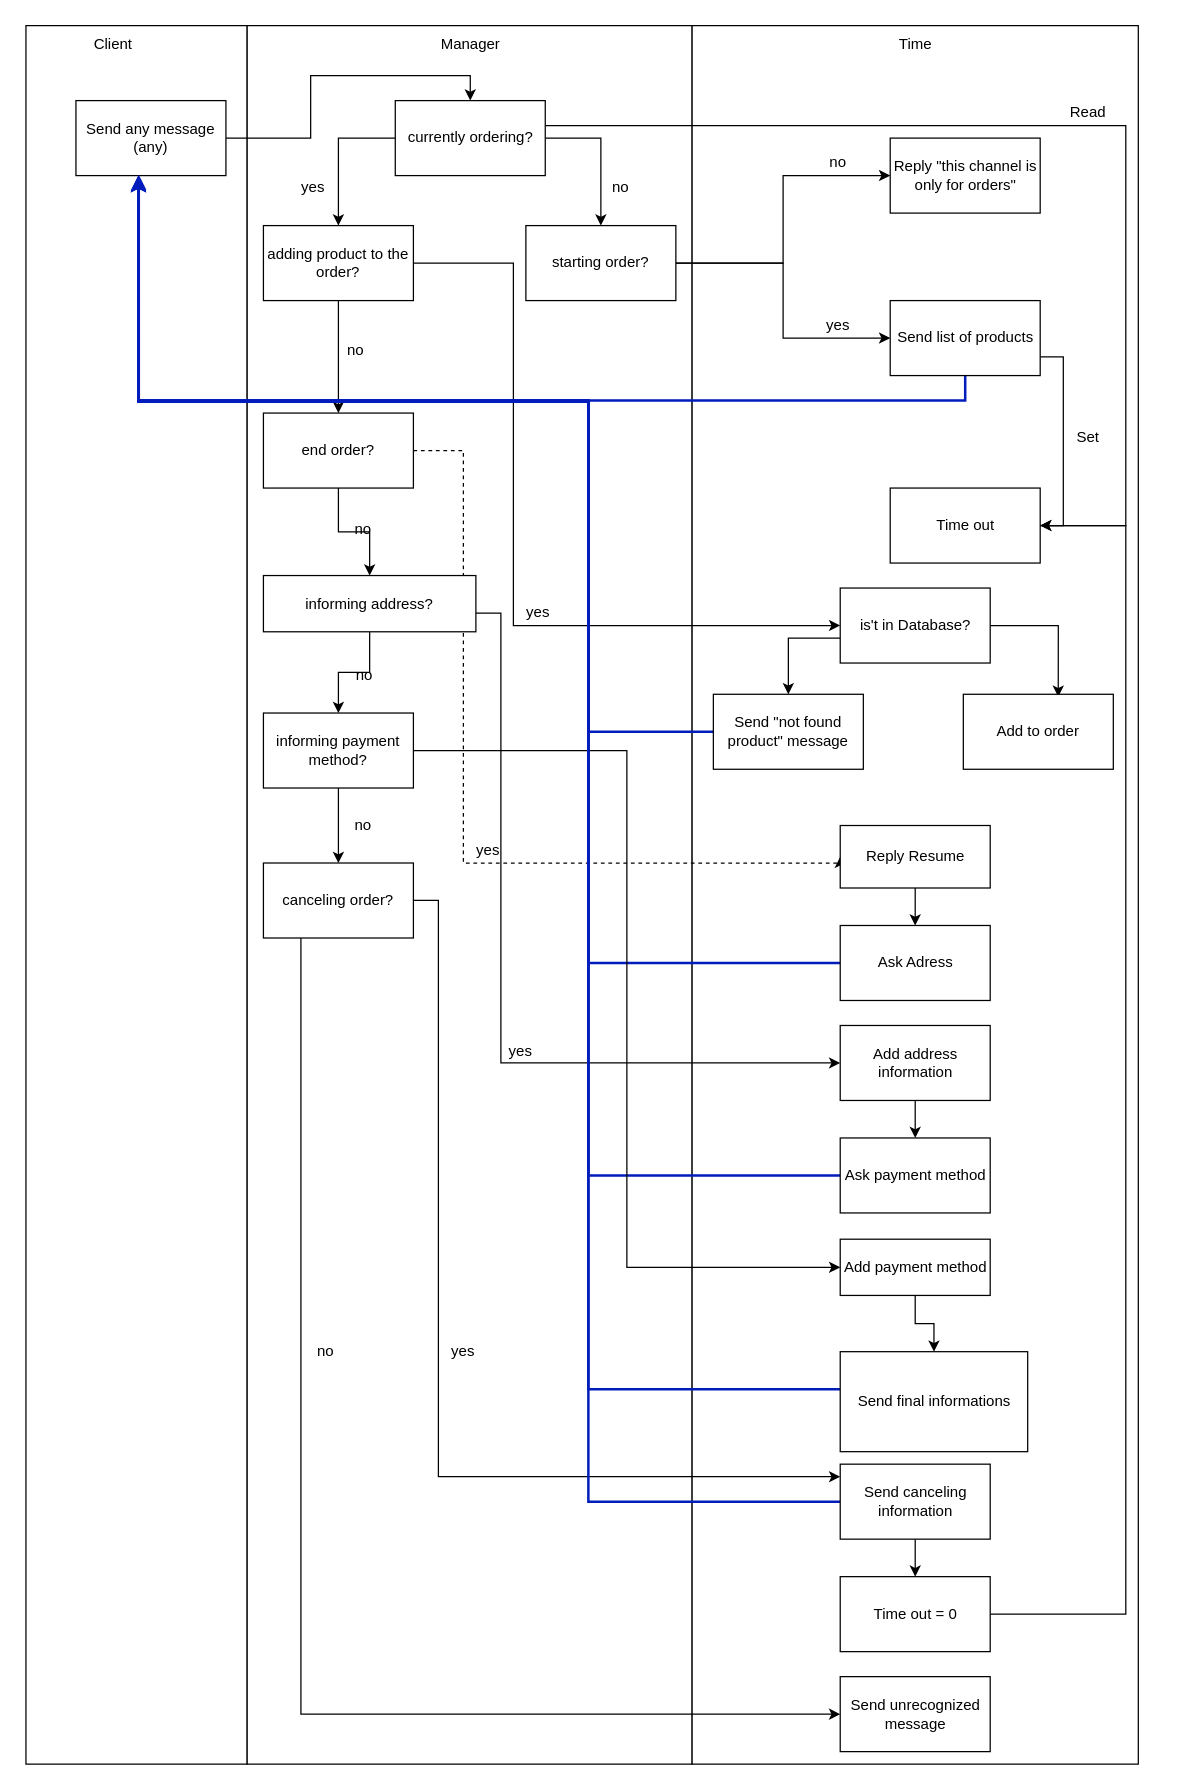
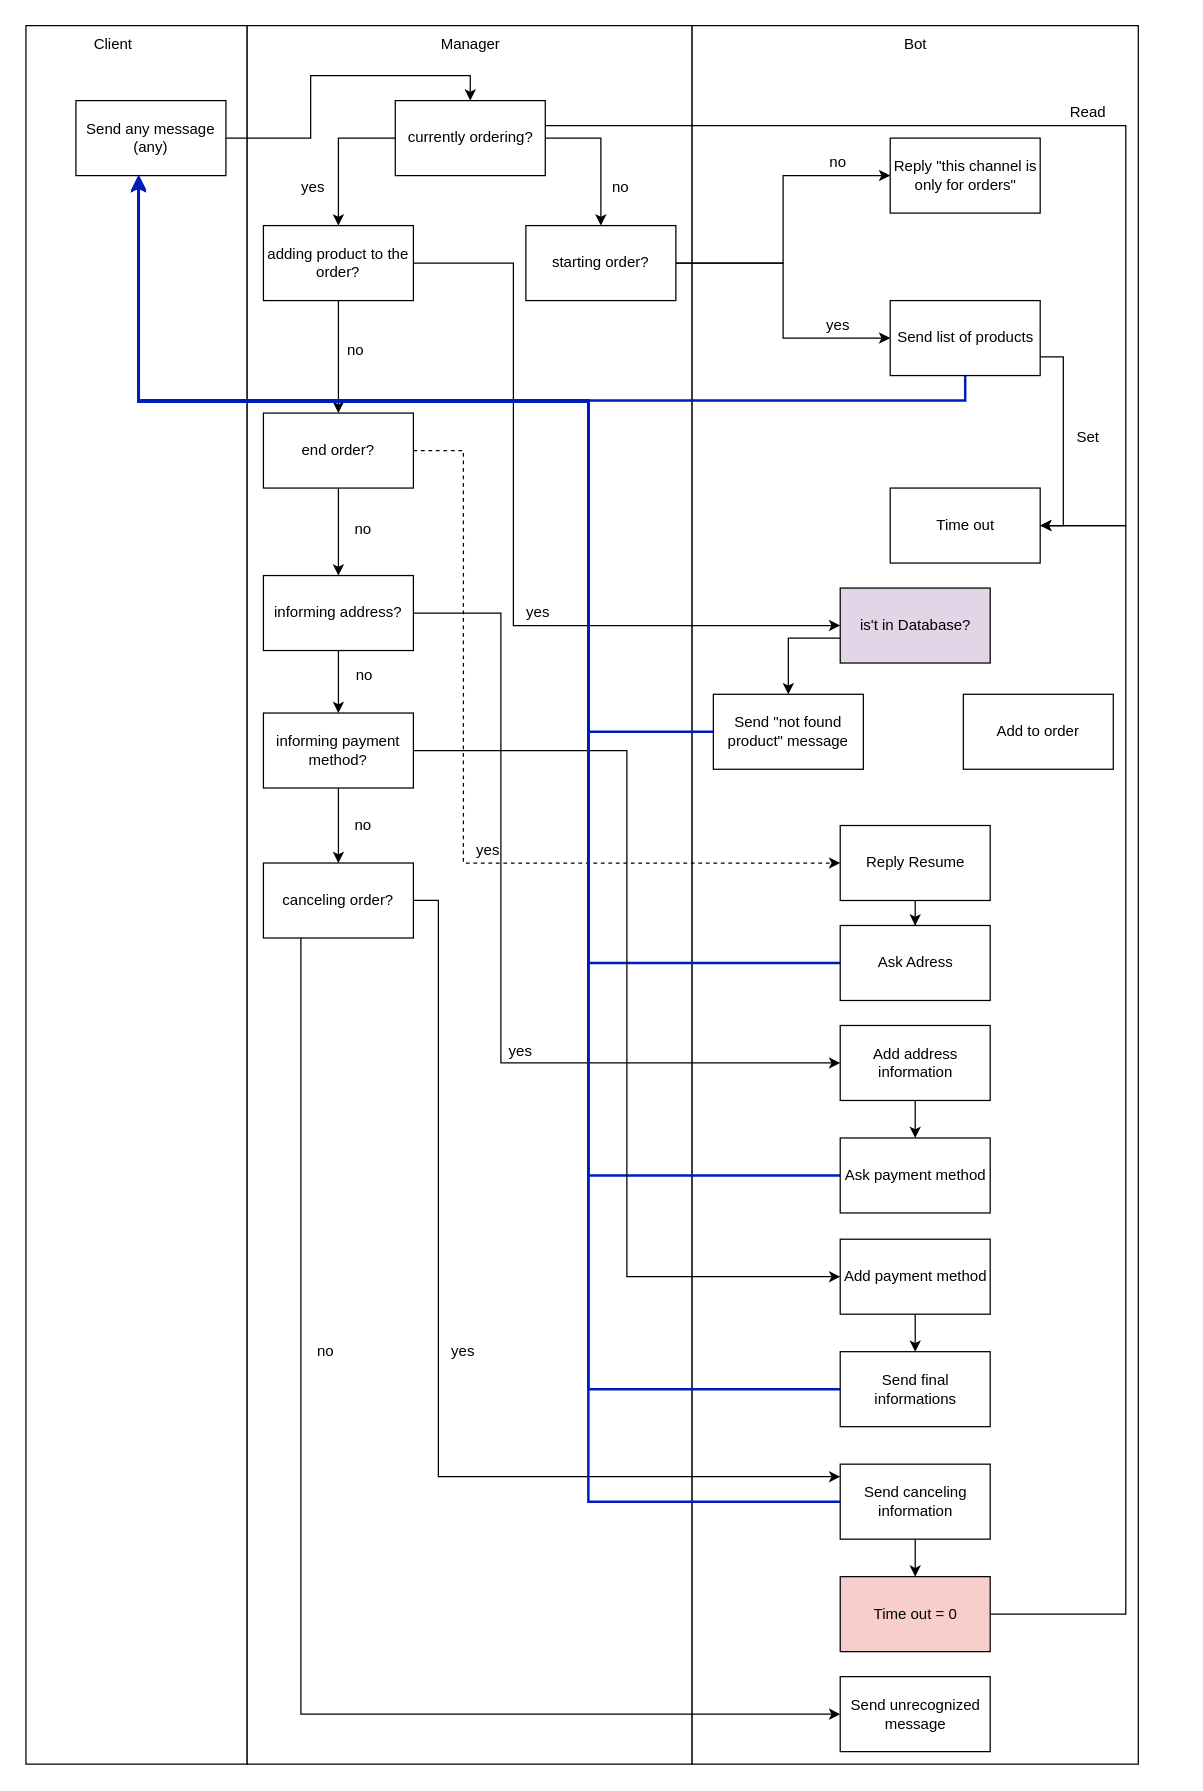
node "Time": label "Time" -> "Bot"
node "informing address?": size 213x56 -> 150x75
node "is't in Database?": fillcolor #ffffff -> #e1d5e7
edge "is't in Database?" -> "Add to order": removed
node "Reply Resume": size 150x63 -> 150x75
node "Add payment method": size 150x56 -> 150x75
node "Send final informations": size 188x100 -> 150x75
node "Time out = 0": fillcolor #ffffff -> #f8cecc
